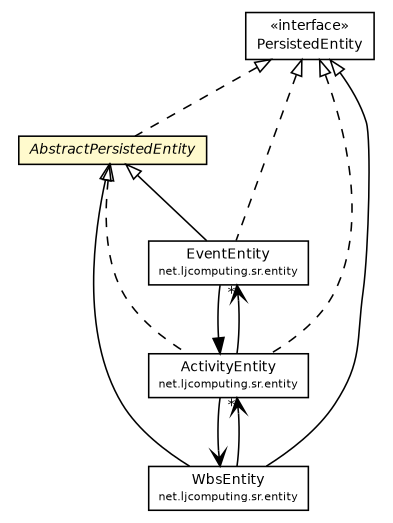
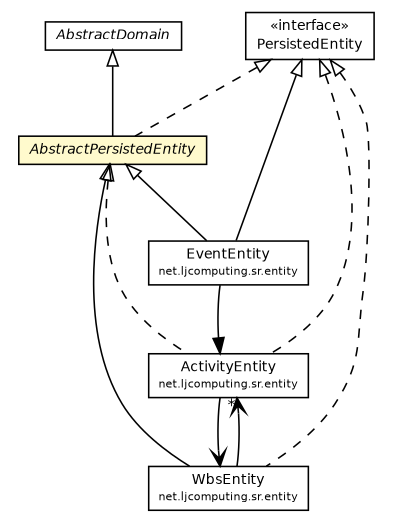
node "AbstractDomain": added
edge "EventEntity" -> "PersistedEntity": style dashed -> solid
edge "WbsEntity" -> "PersistedEntity": style solid -> dashed
edge "ActivityEntity" -> "EventEntity": removed
